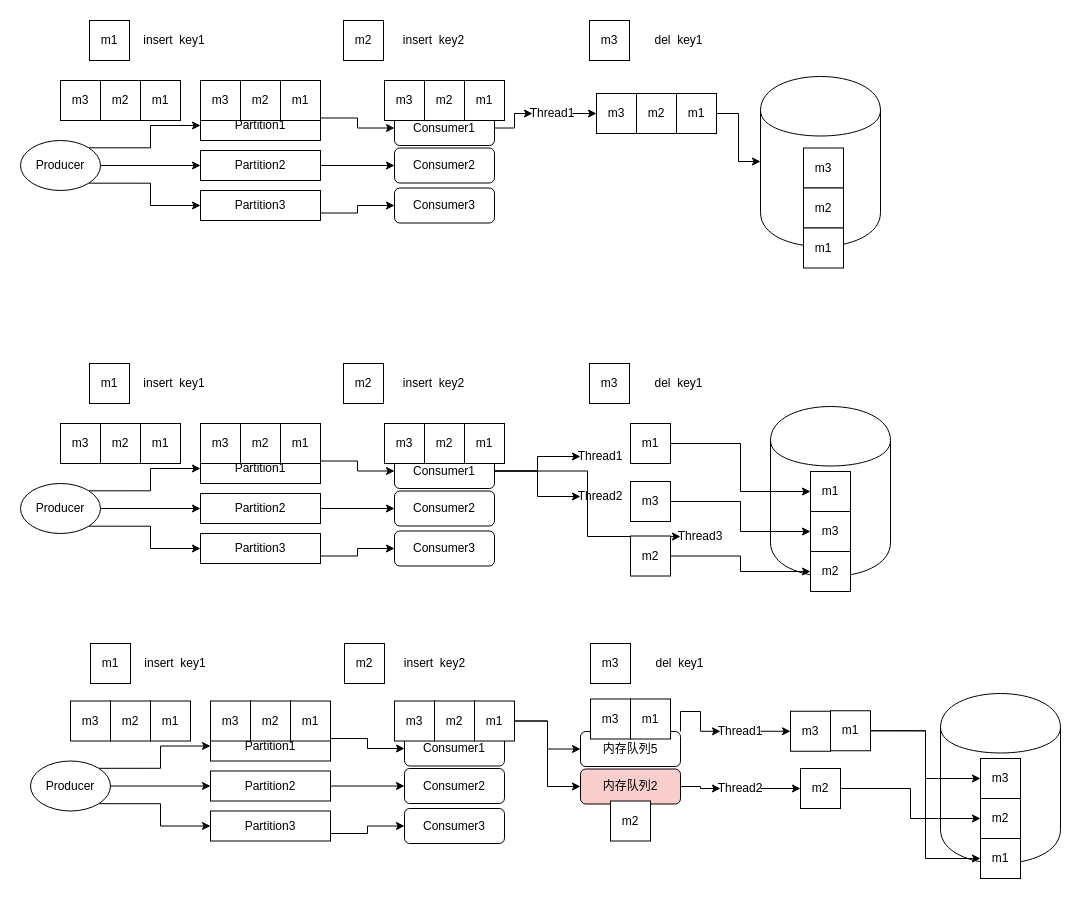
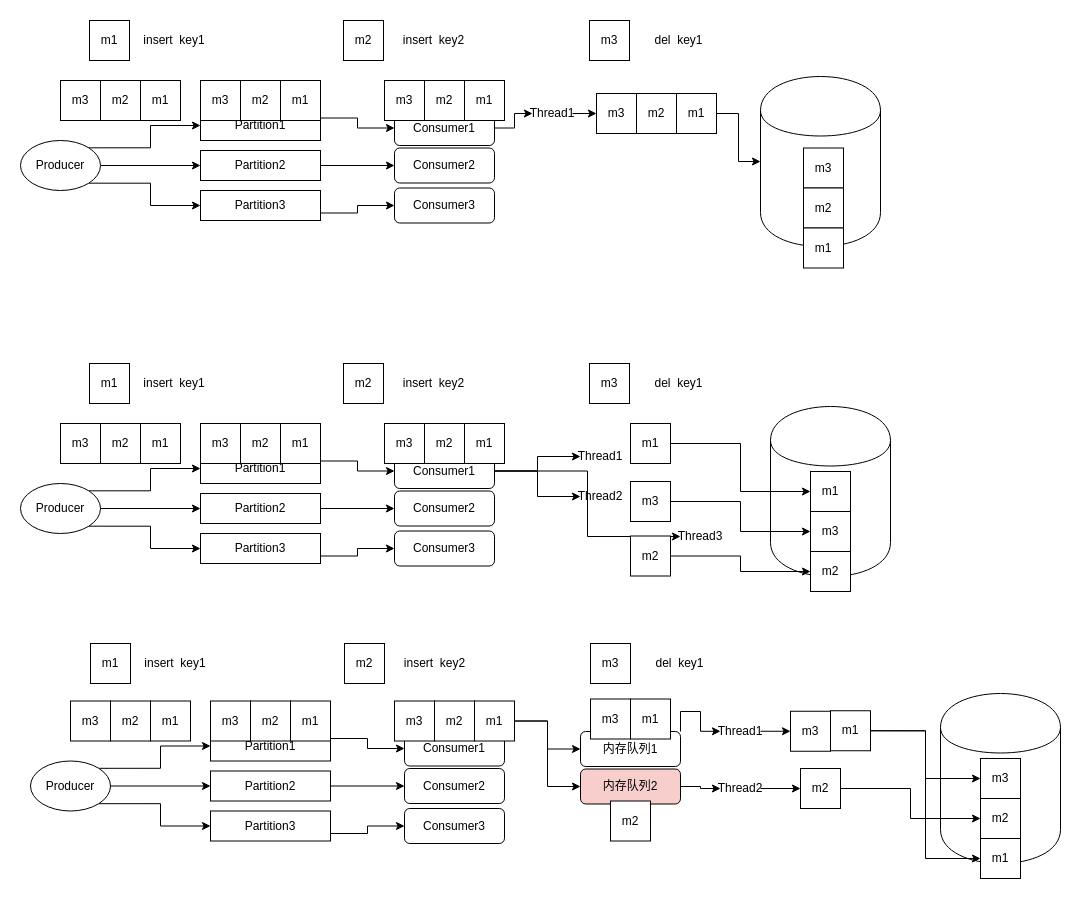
node "内存队列5": label "内存队列5" -> "内存队列1"
